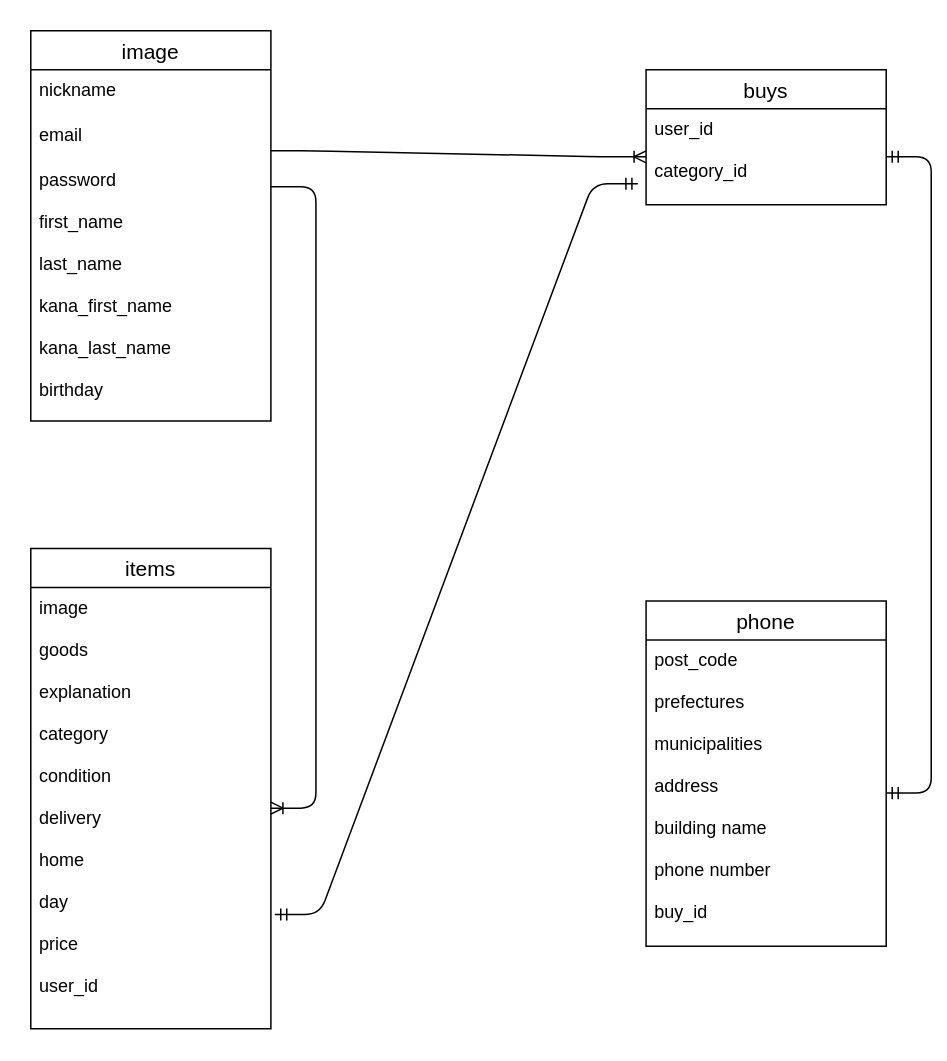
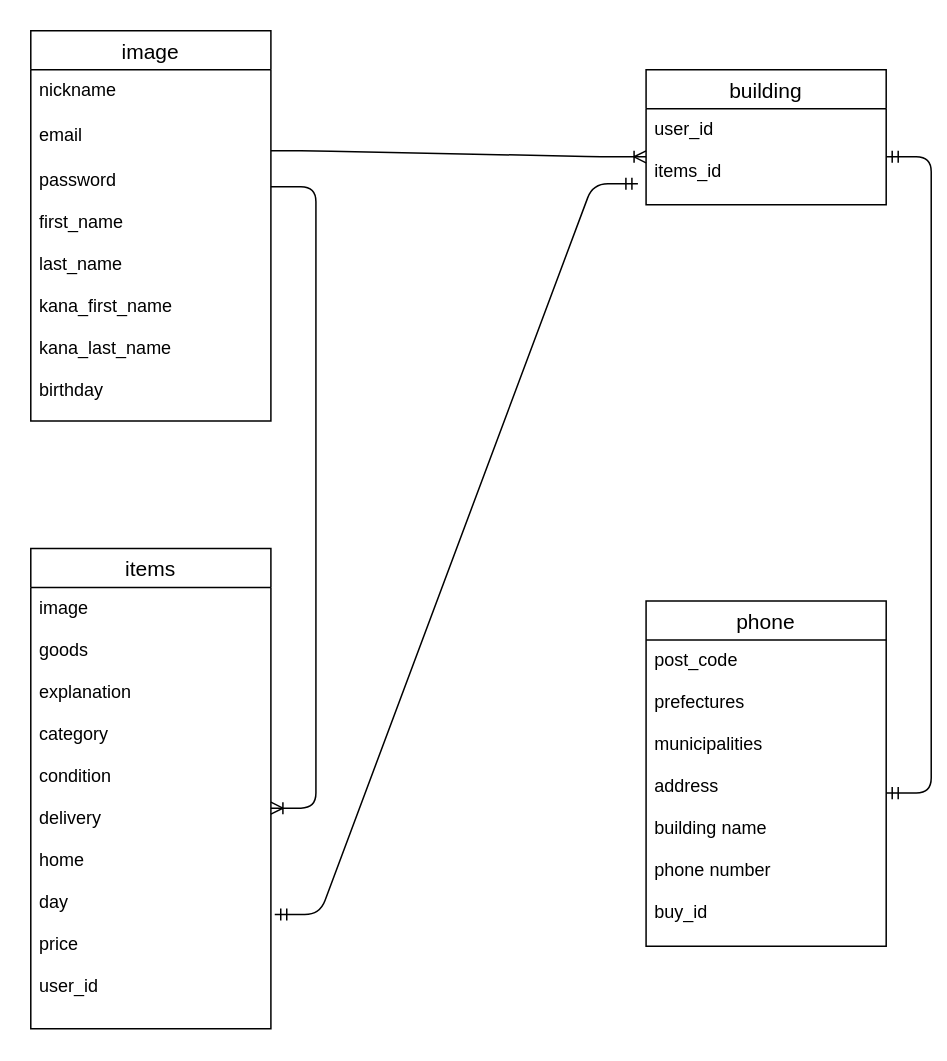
node "buys": label "buys" -> "building"
node "user_id category_id": label "user_id category_id" -> "user_id items_id"
